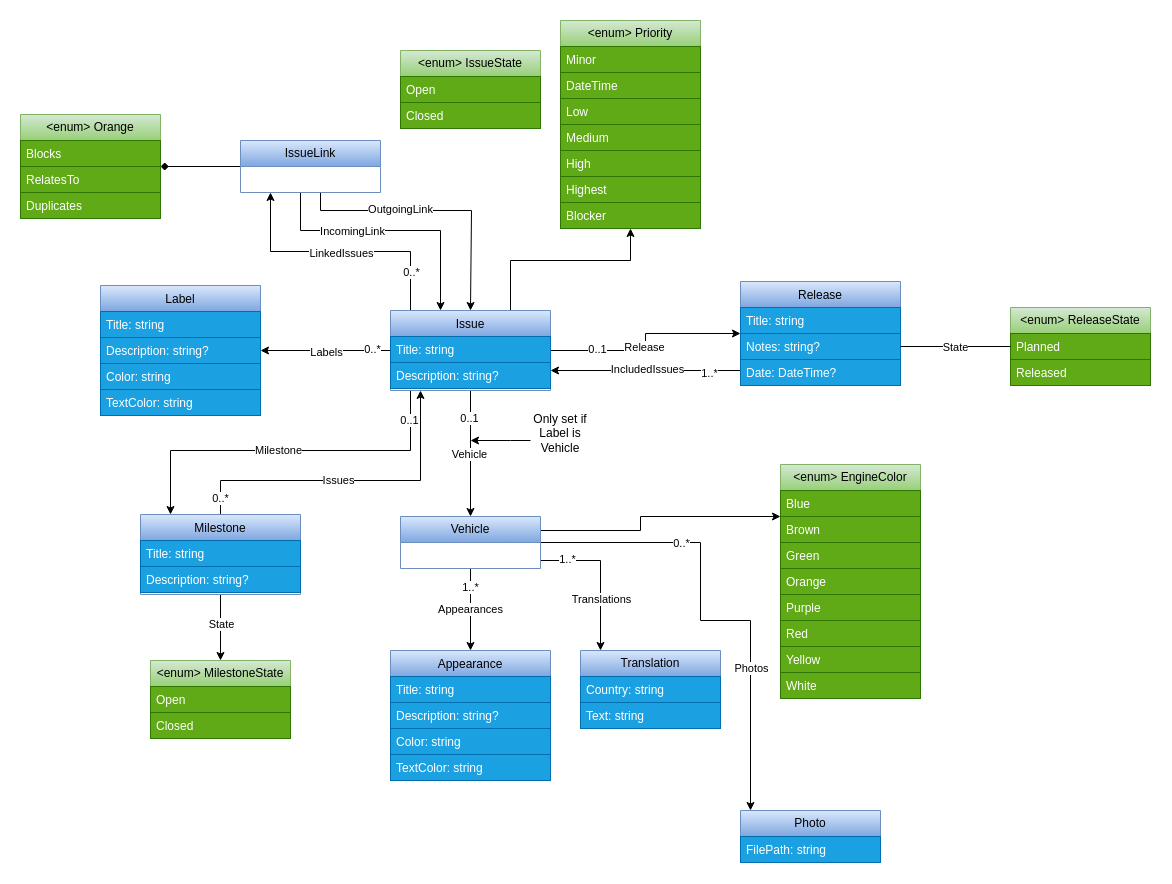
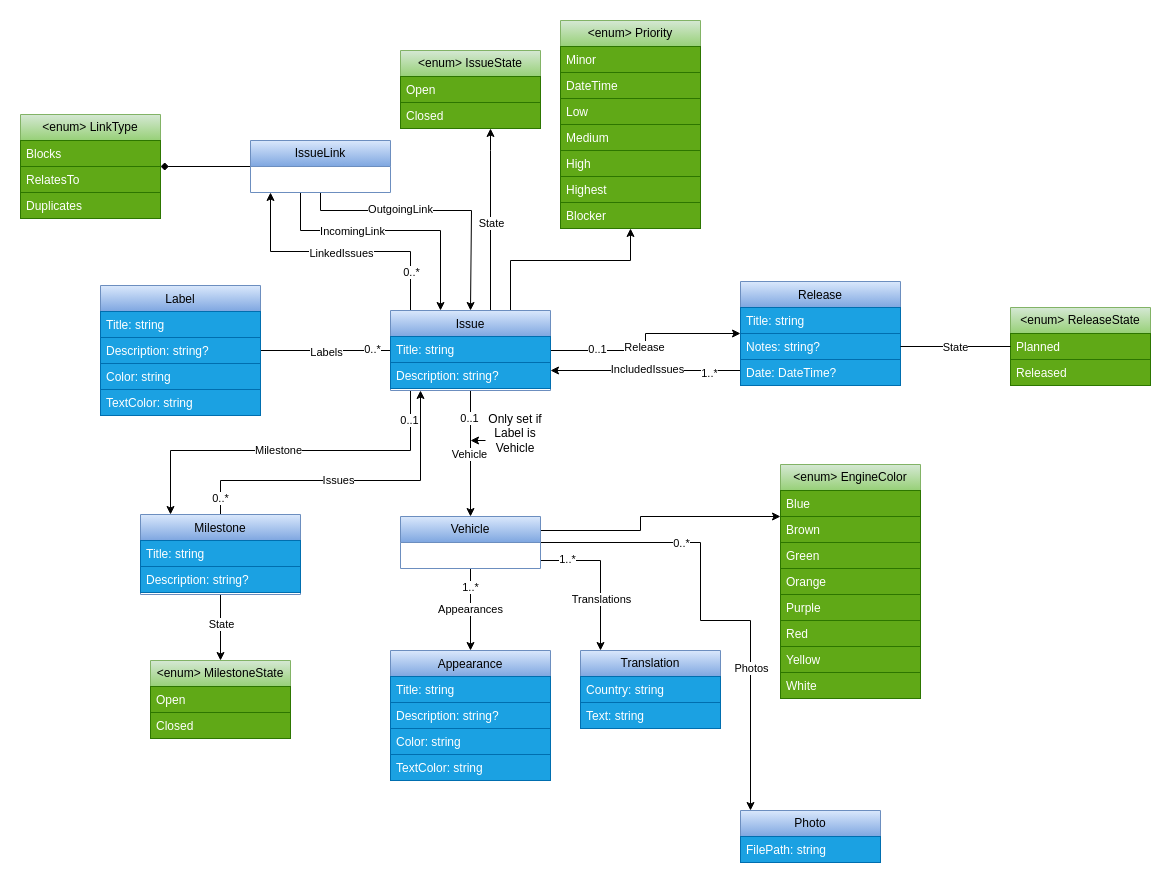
node "<enum> Orange": label "<enum> Orange" -> "<enum> LinkType"
node "IssueLink": moved (311, 167) -> (321, 167)
edge "Issue" -> "<enum> IssueState": added, label "State"
edge "Issue" -> "Label": arrowhead classic -> none
node "Only set if Label is Vehicle": moved (561, 434) -> (516, 434)
